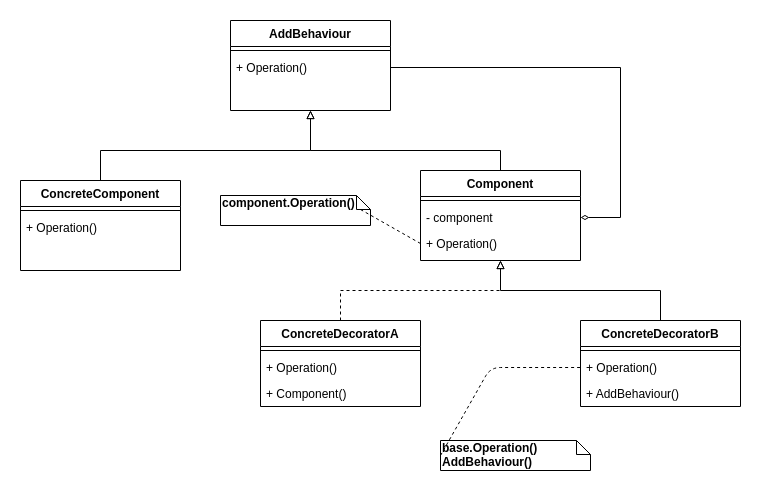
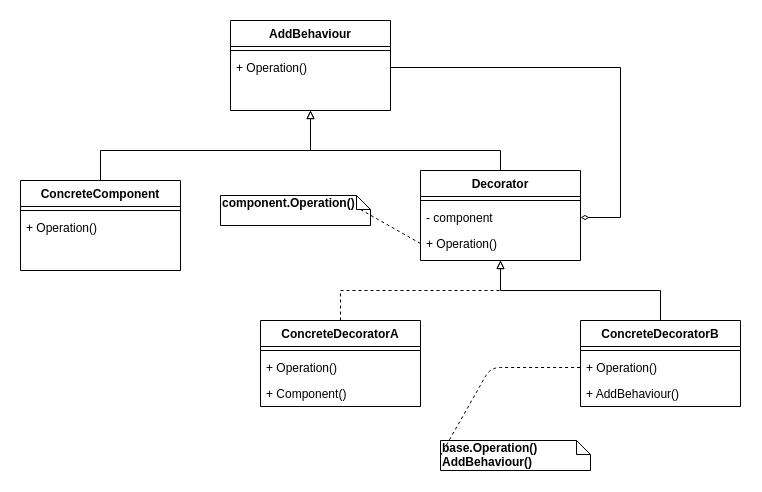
node "Component": label "Component" -> "Decorator"
